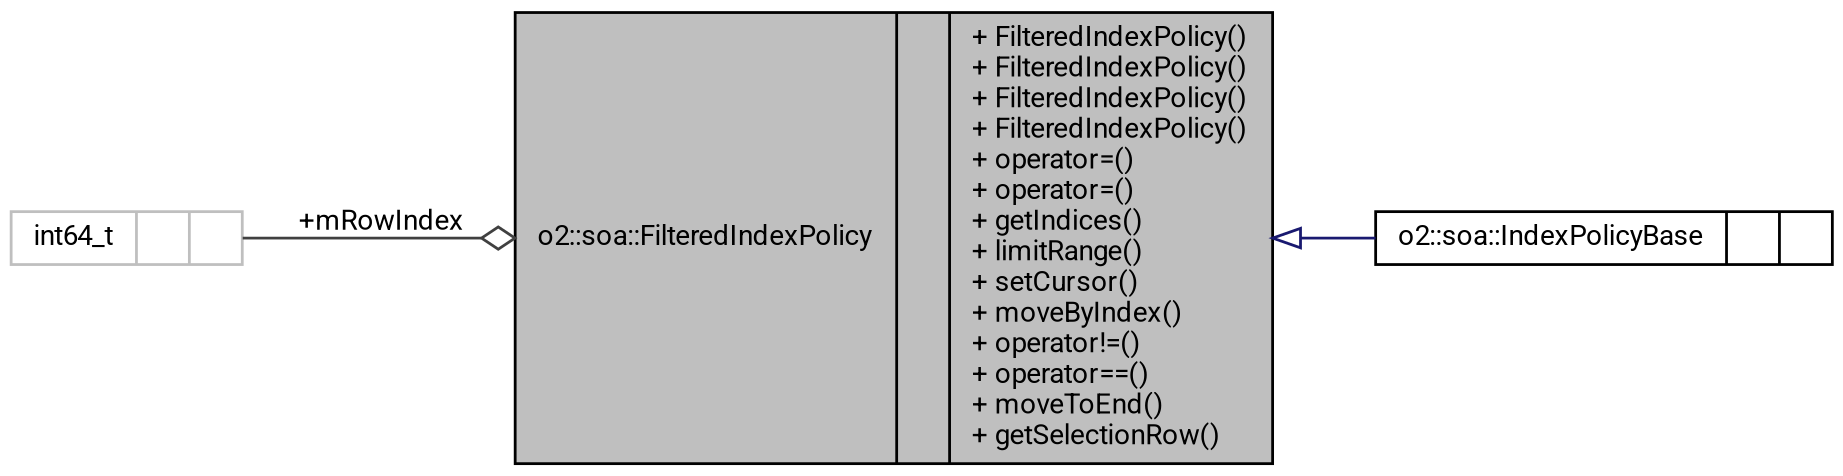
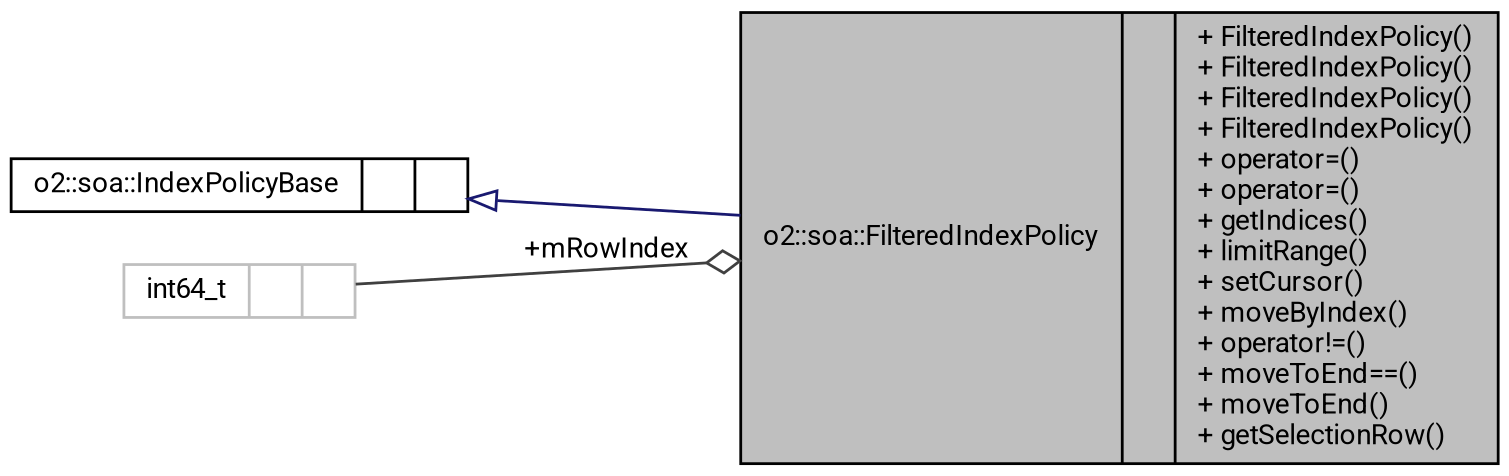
edge "o2::soa::IndexPolicyBase" -> "o2::soa::FilteredIndexPolicy": reversed
node "o2::soa::FilteredIndexPolicy": text "+ operator==()" -> "+ moveToEnd==()"
